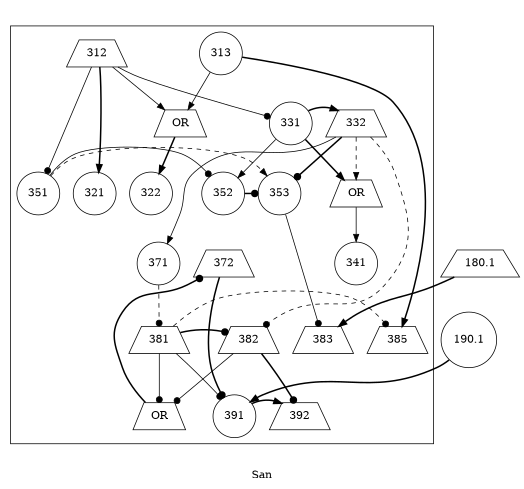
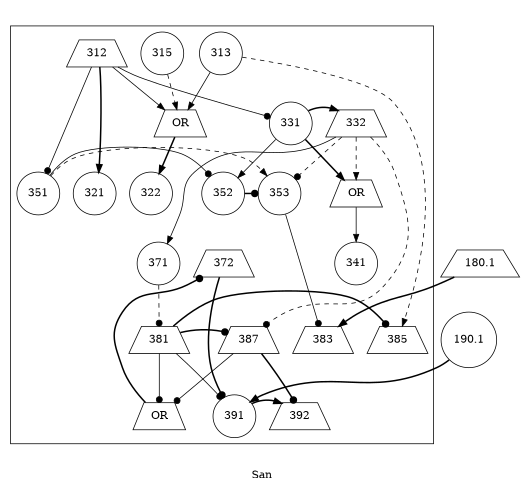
node "315": added
edge "313" -> "385": style bold -> dashed
edge "332" -> "353": style bold -> dashed
edge "381" -> "385": style dashed -> bold
node "382": label "382" -> "387"
